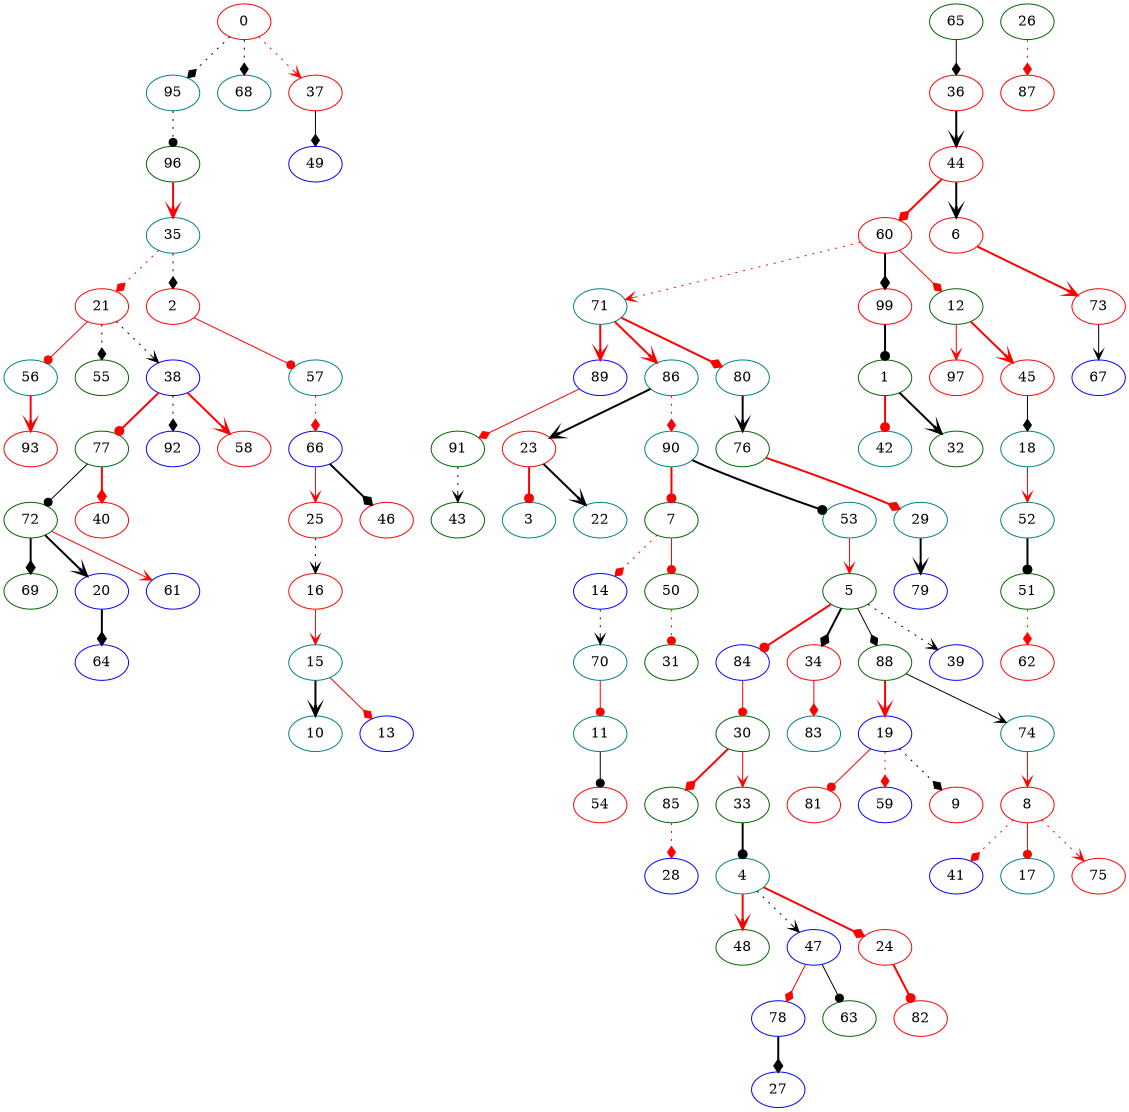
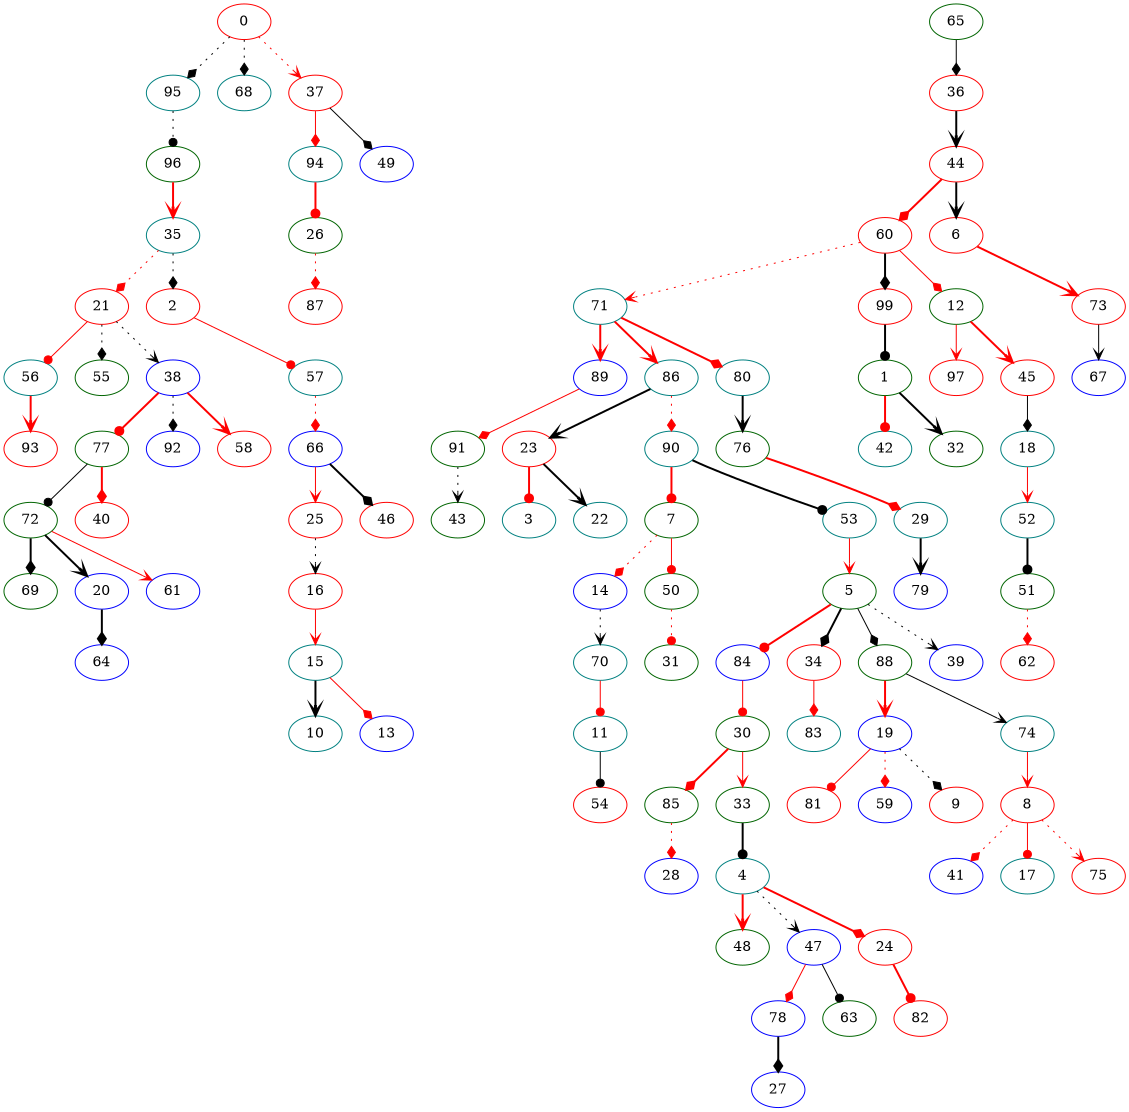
node "94": added
